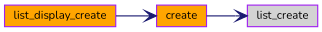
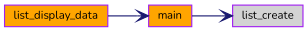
node "list_display_create": label "list_display_create" -> "list_display_data"
node "create": label "create" -> "main"
